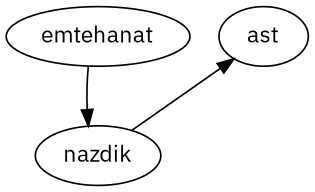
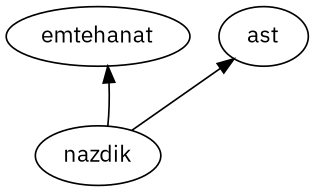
edge "emtehanat" -> "nazdik": reversed
